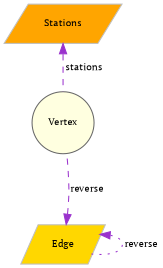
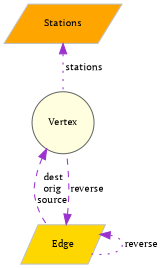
edge "Vertex" -> "Stations": style dashed -> dotted
edge "Edge" -> "Vertex": added, label "dest orig source"
